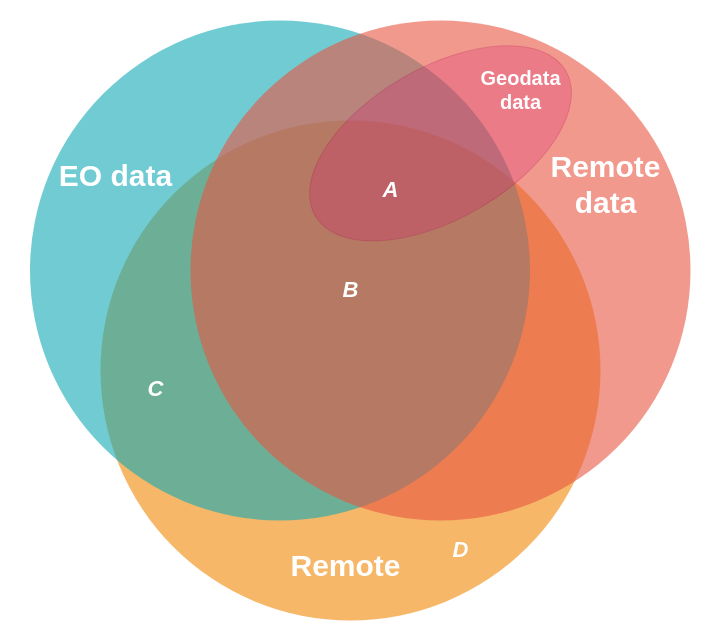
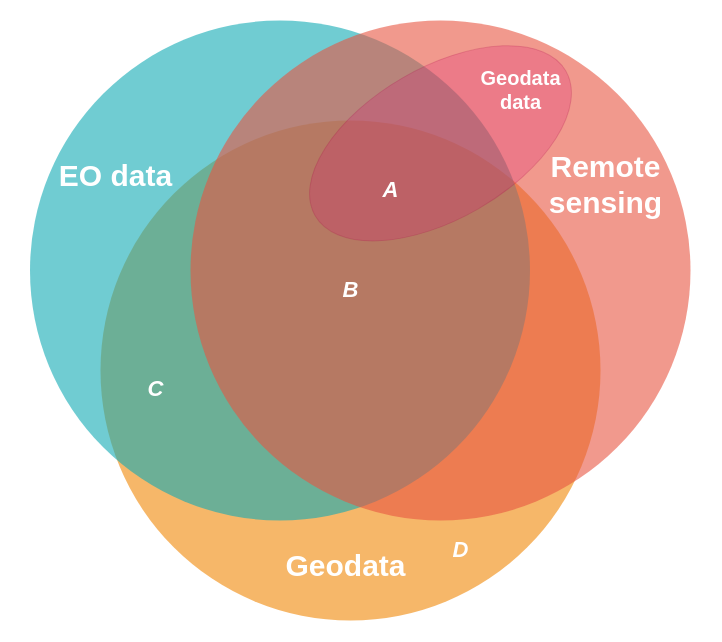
node "Remote data": label "Remote data" -> "Remote sensing"
node "Remote": label "Remote" -> "Geodata"
